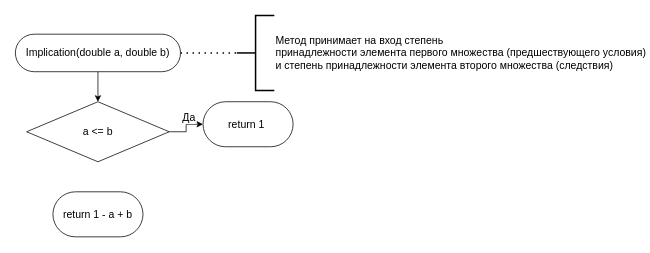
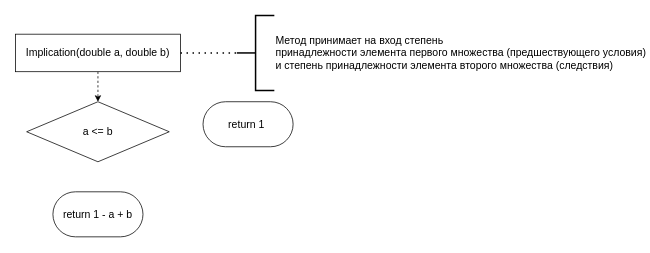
node "Implication(double a, double b)": shape rounded rectangle -> rectangle
edge "Implication(double a, double b)" -> "a <= b": style solid -> dashed
edge "a <= b" -> "return 1": removed, label "Да"
